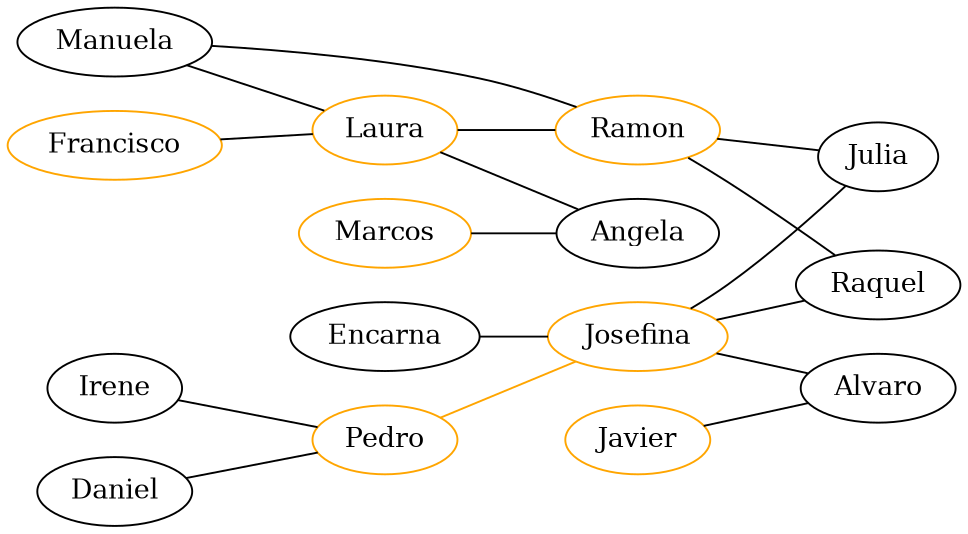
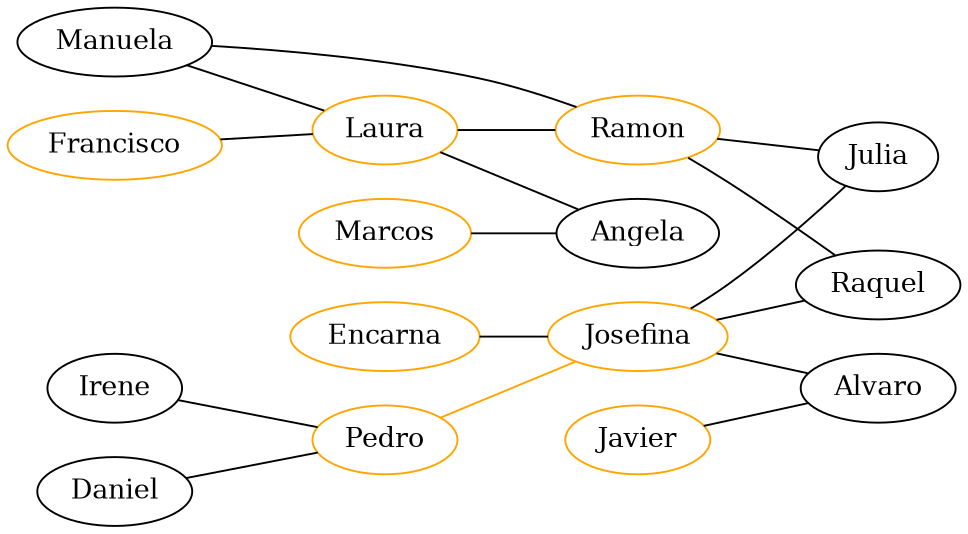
node "Encarna": color black -> orange
